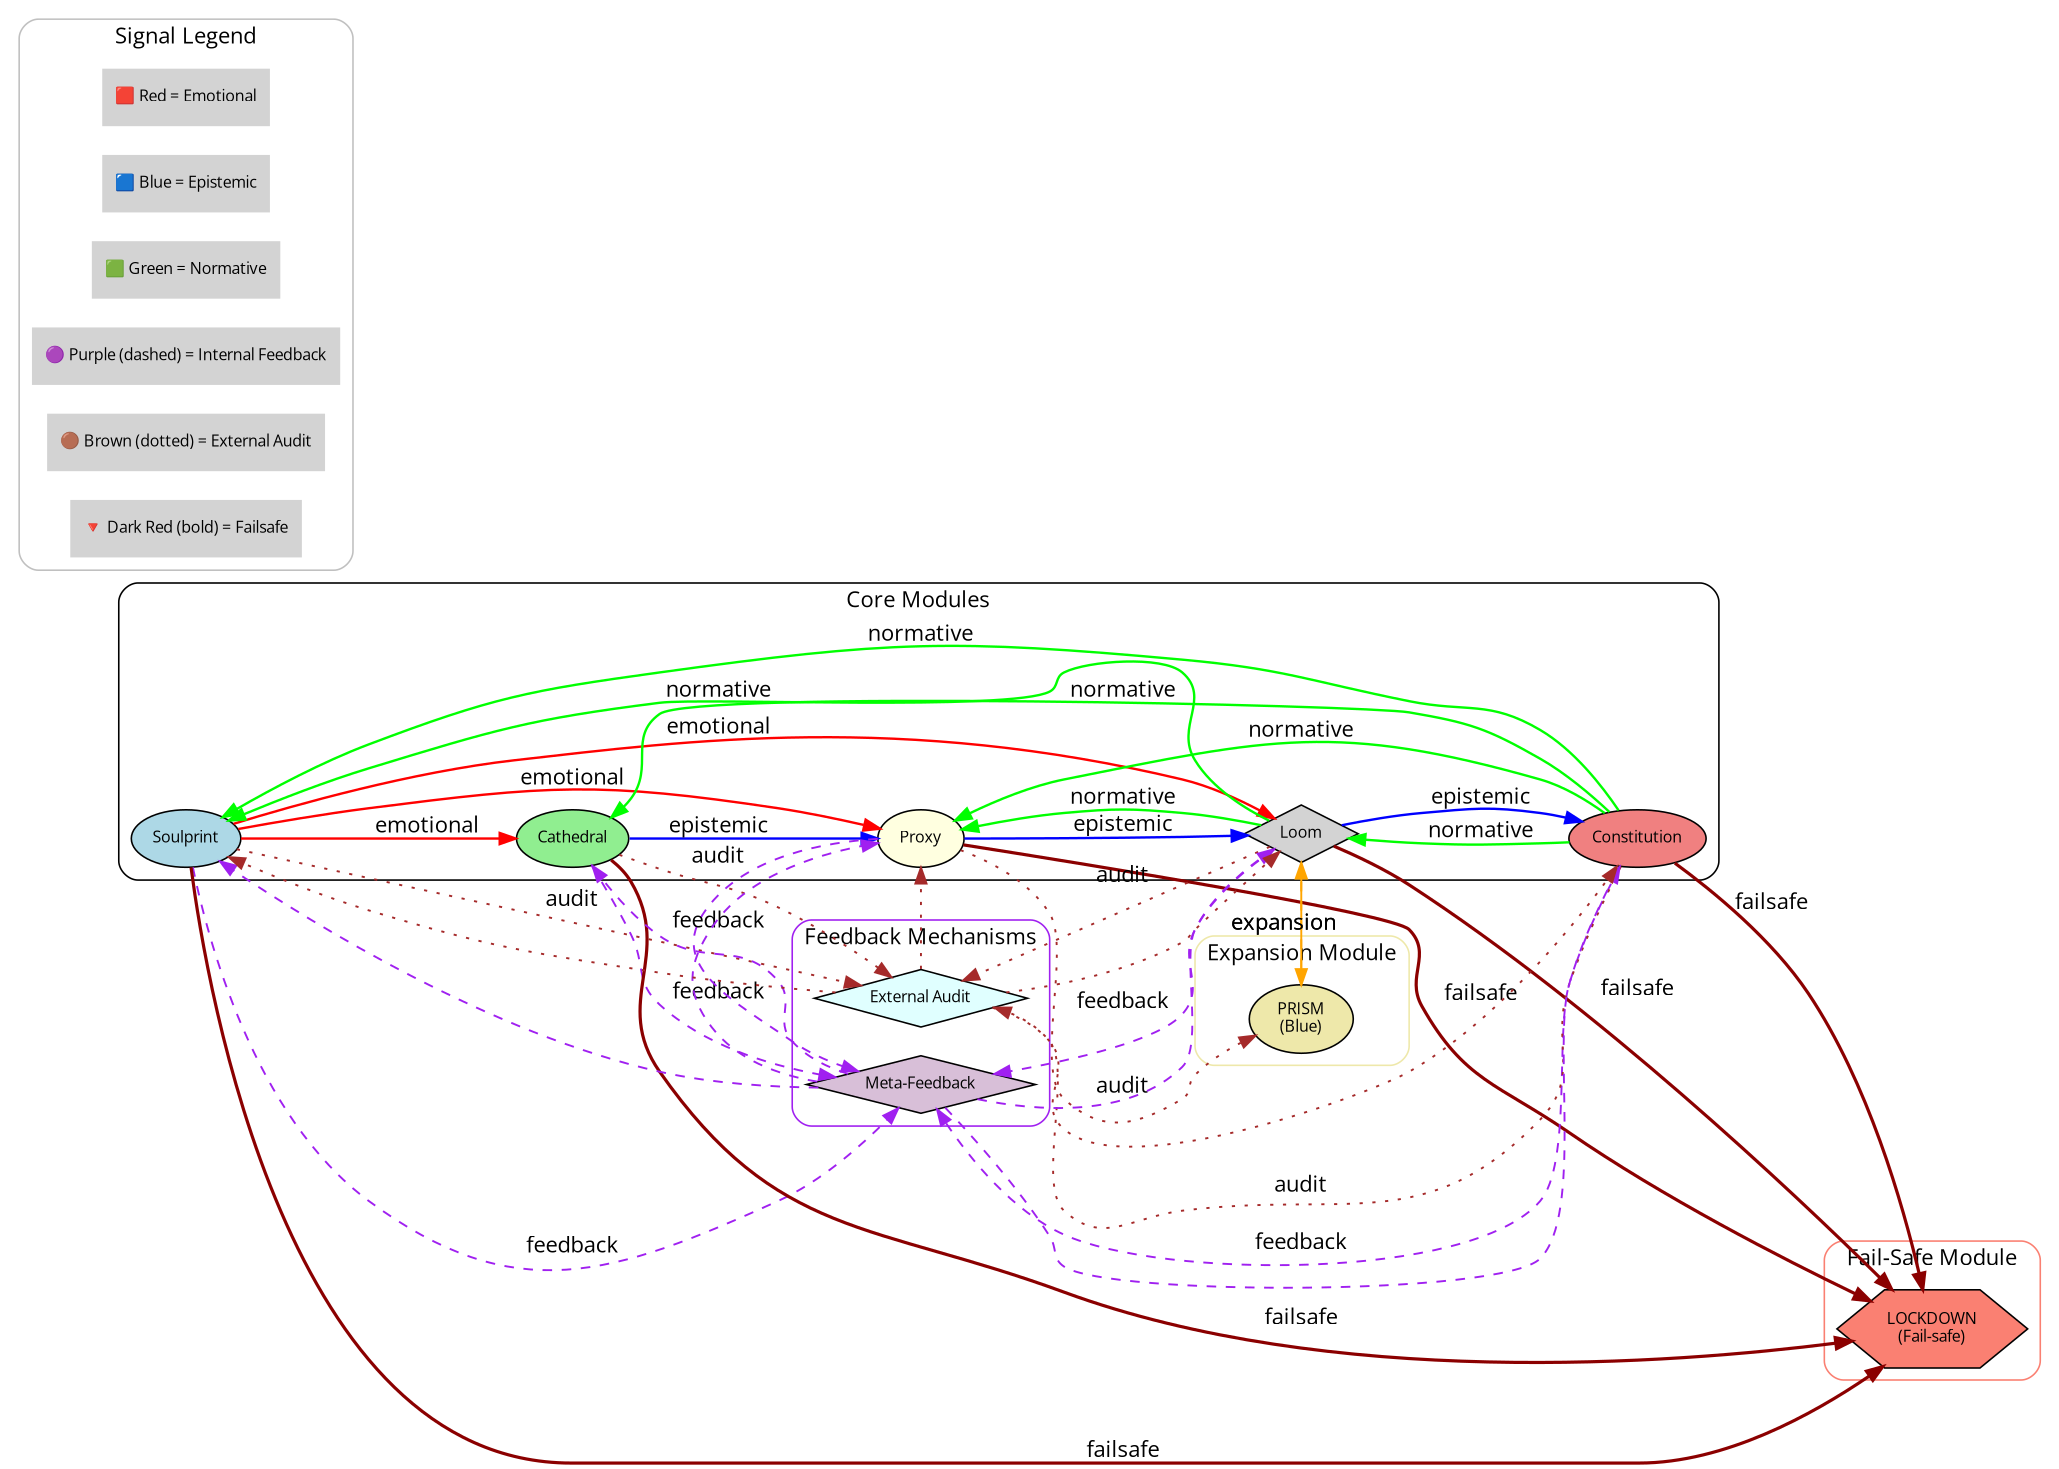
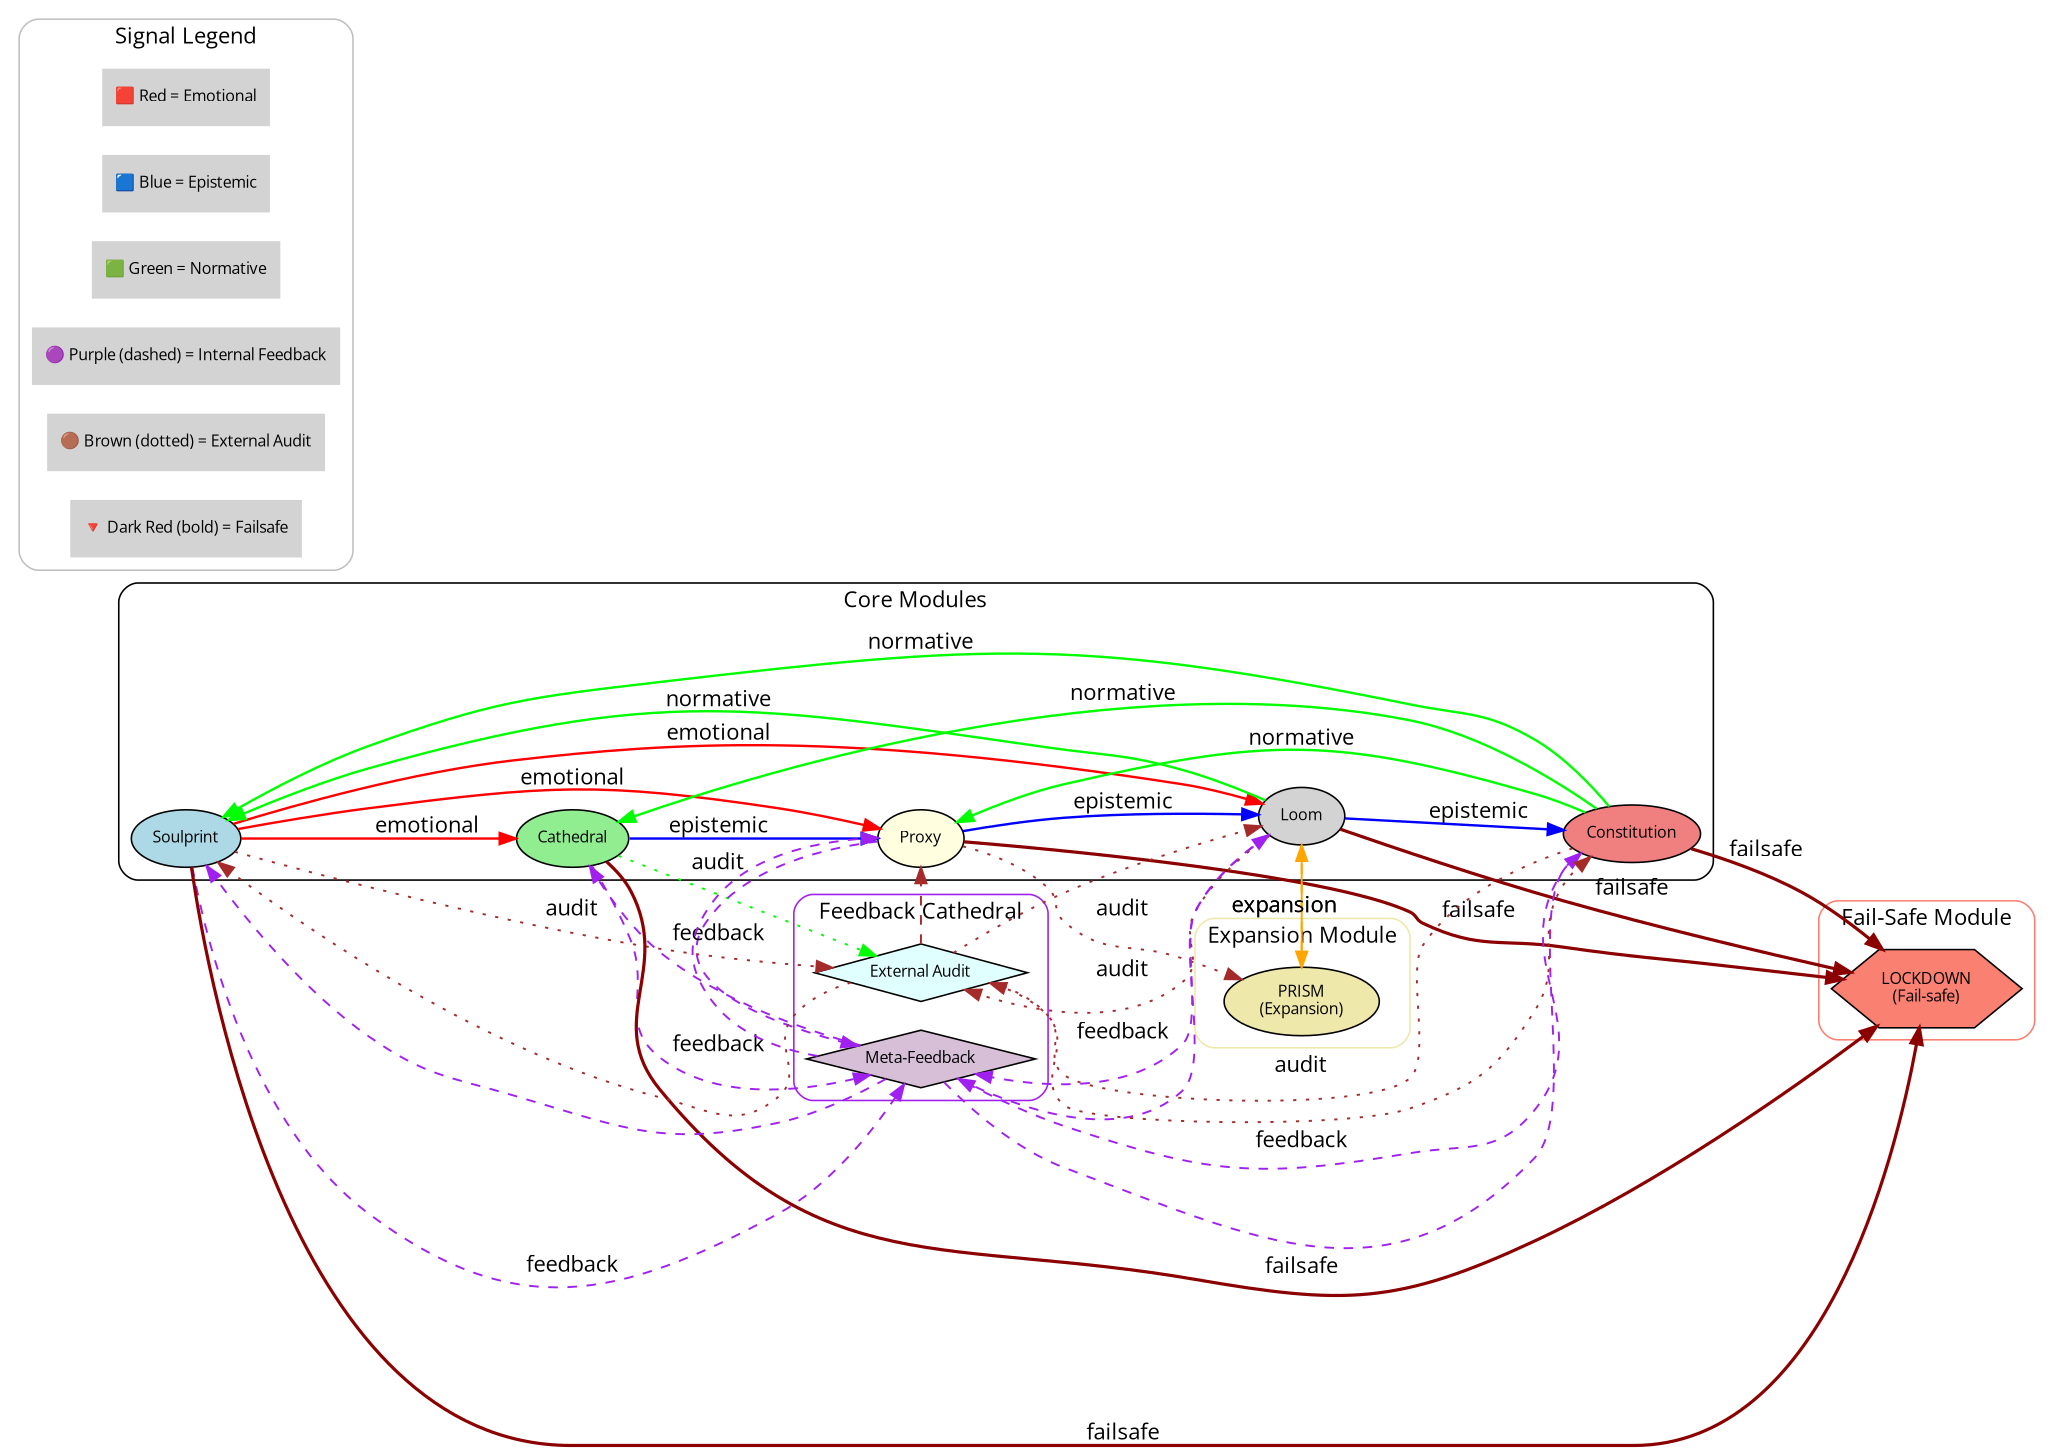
edge "Loom" -> "Proxy": removed, label "normative"
node "Loom": shape diamond -> ellipse
edge "Constitution" -> "Loom": removed, label "normative"
edge "Cathedral" -> "External Audit": color brown -> green
edge "External Audit" -> "Proxy": style dotted -> dashed
cluster "Feedback Mechanisms": label "Feedback Mechanisms" -> "Feedback Cathedral"
node "PRISM (Blue)": label "PRISM (Blue)" -> "PRISM (Expansion)"
